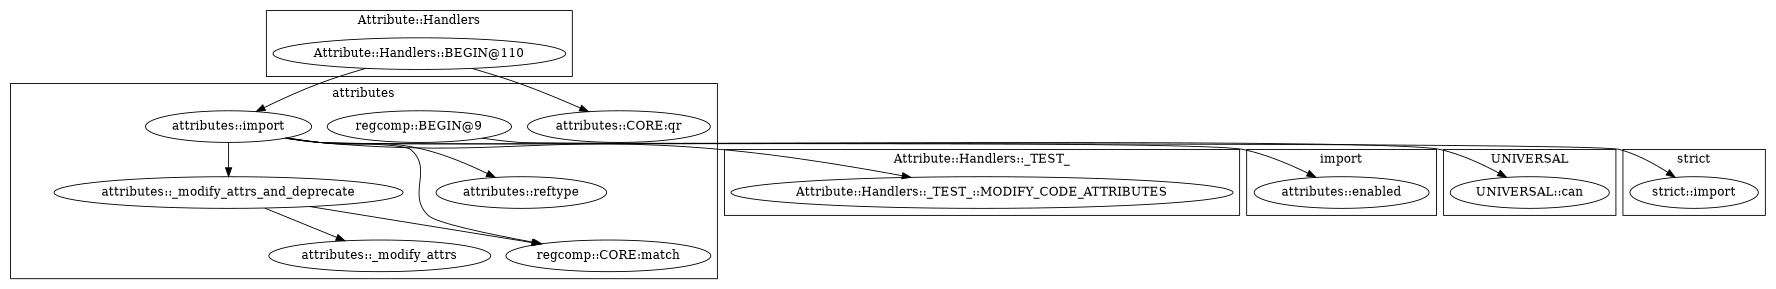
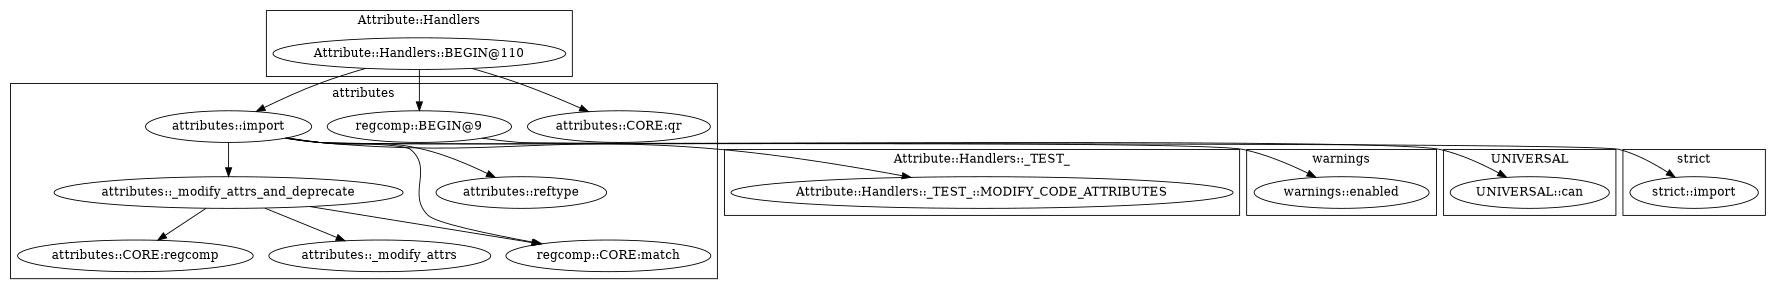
edge "Attribute::Handlers::BEGIN@110" -> "regcomp::BEGIN@9": added
cluster "import": label "import" -> "warnings"
node "attributes::enabled": label "attributes::enabled" -> "warnings::enabled"
node "attributes::CORE:regcomp": added
